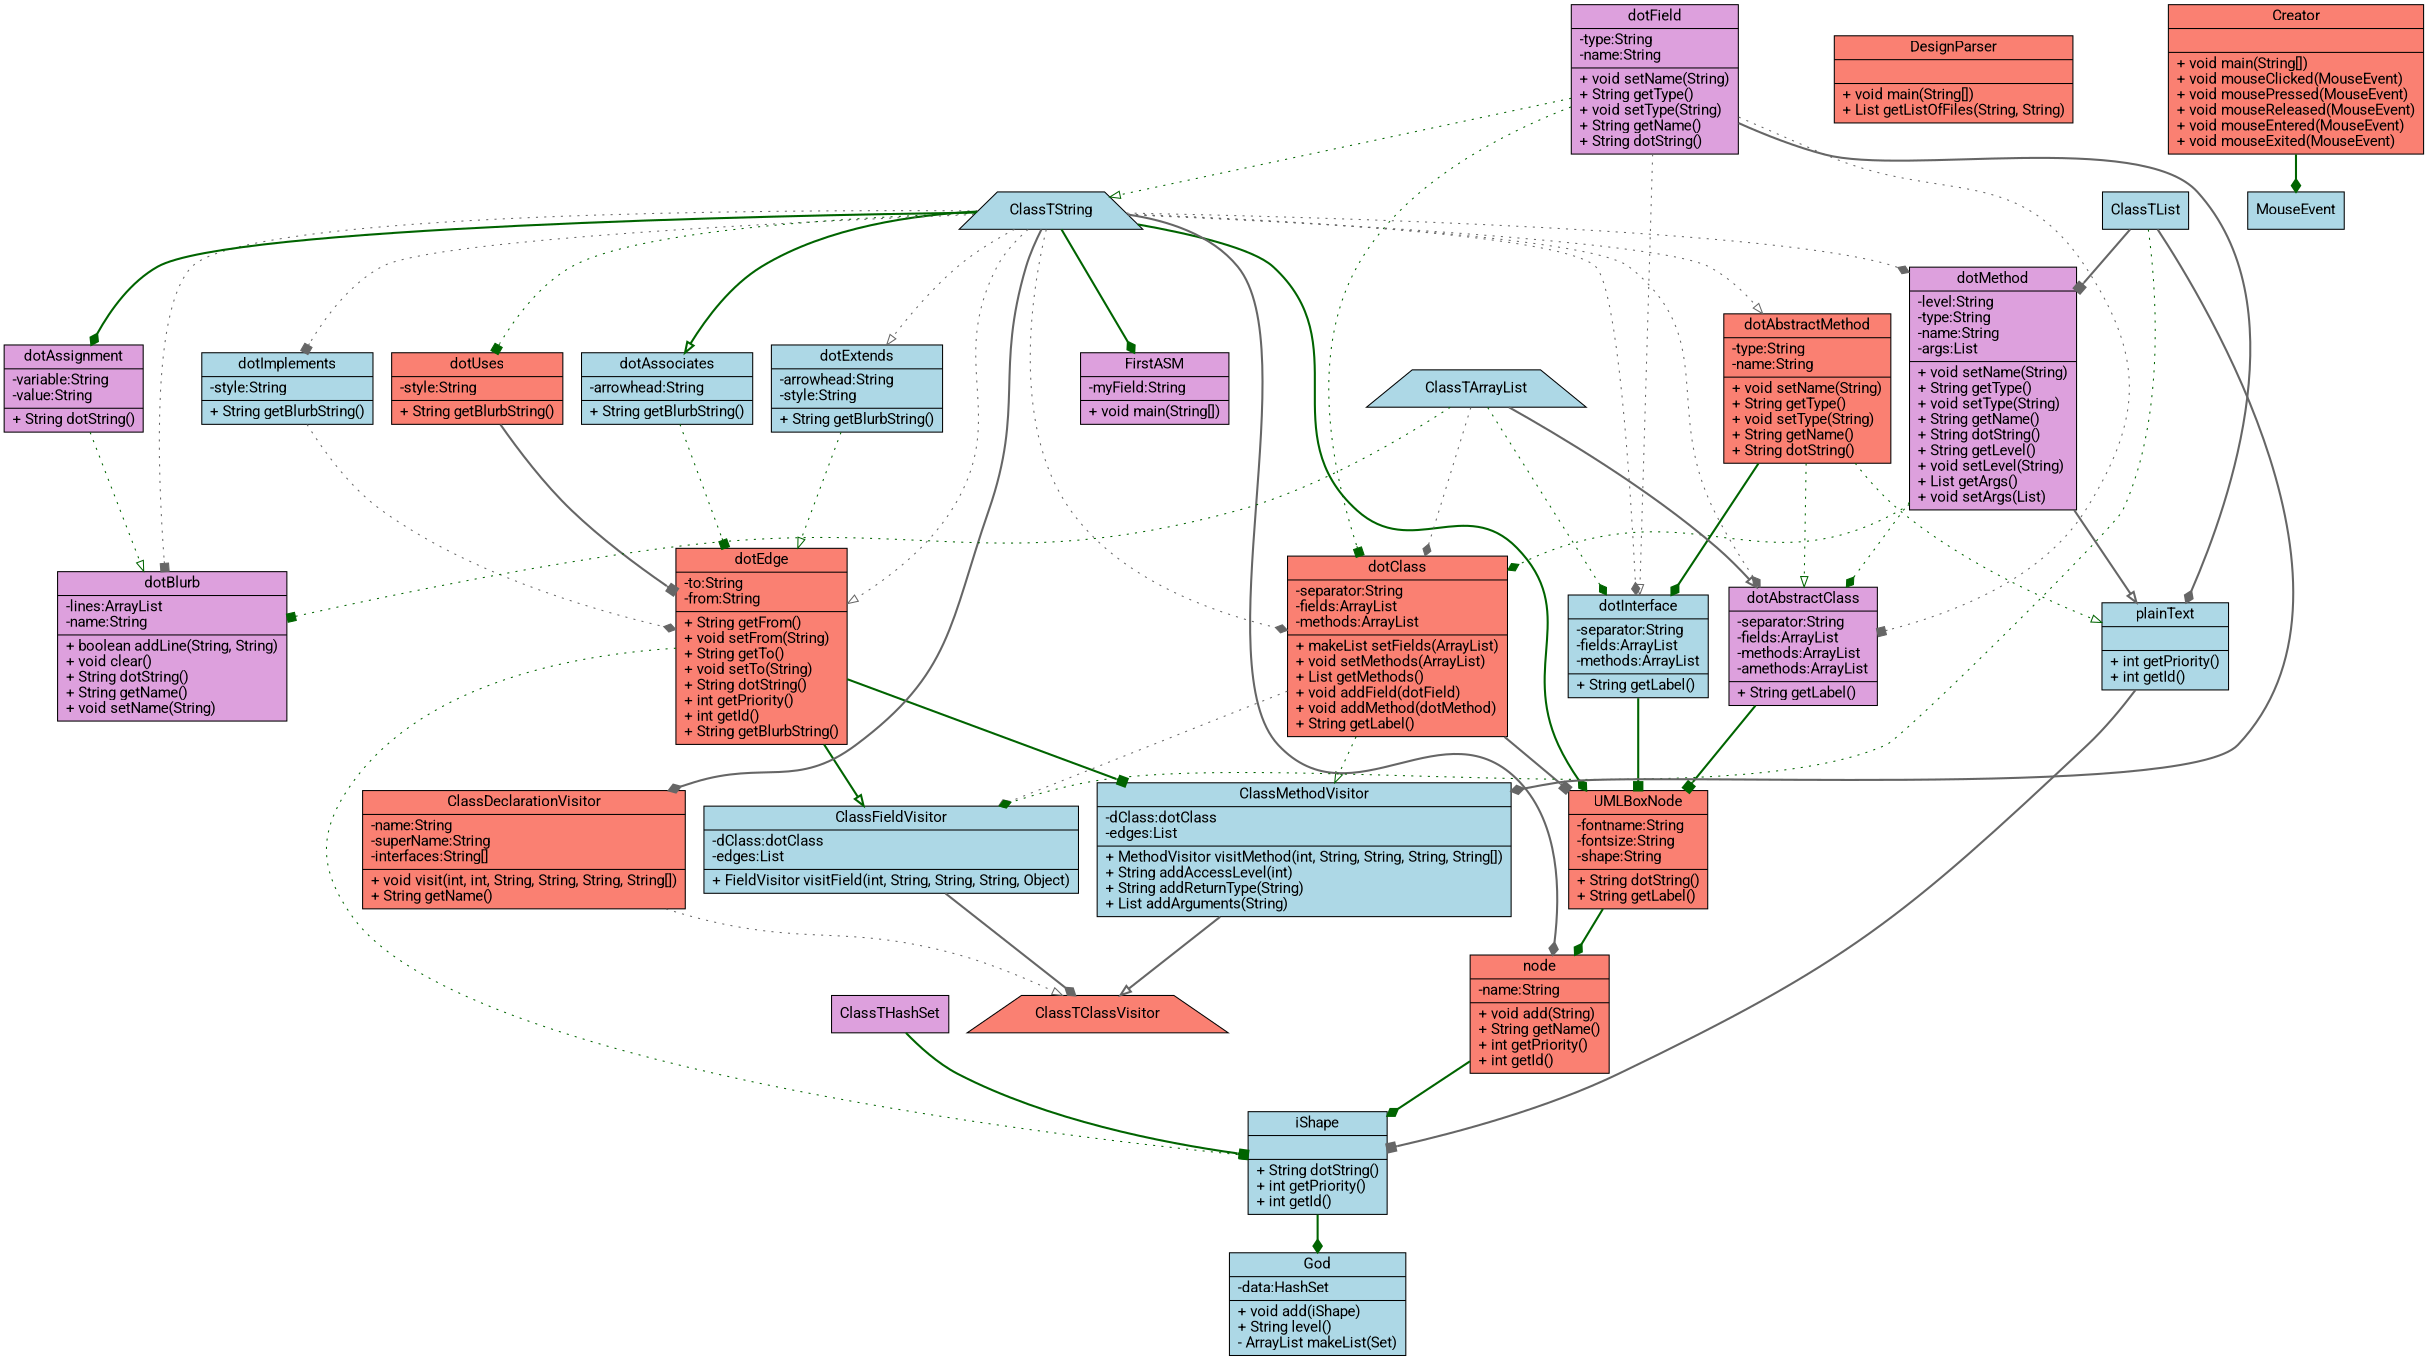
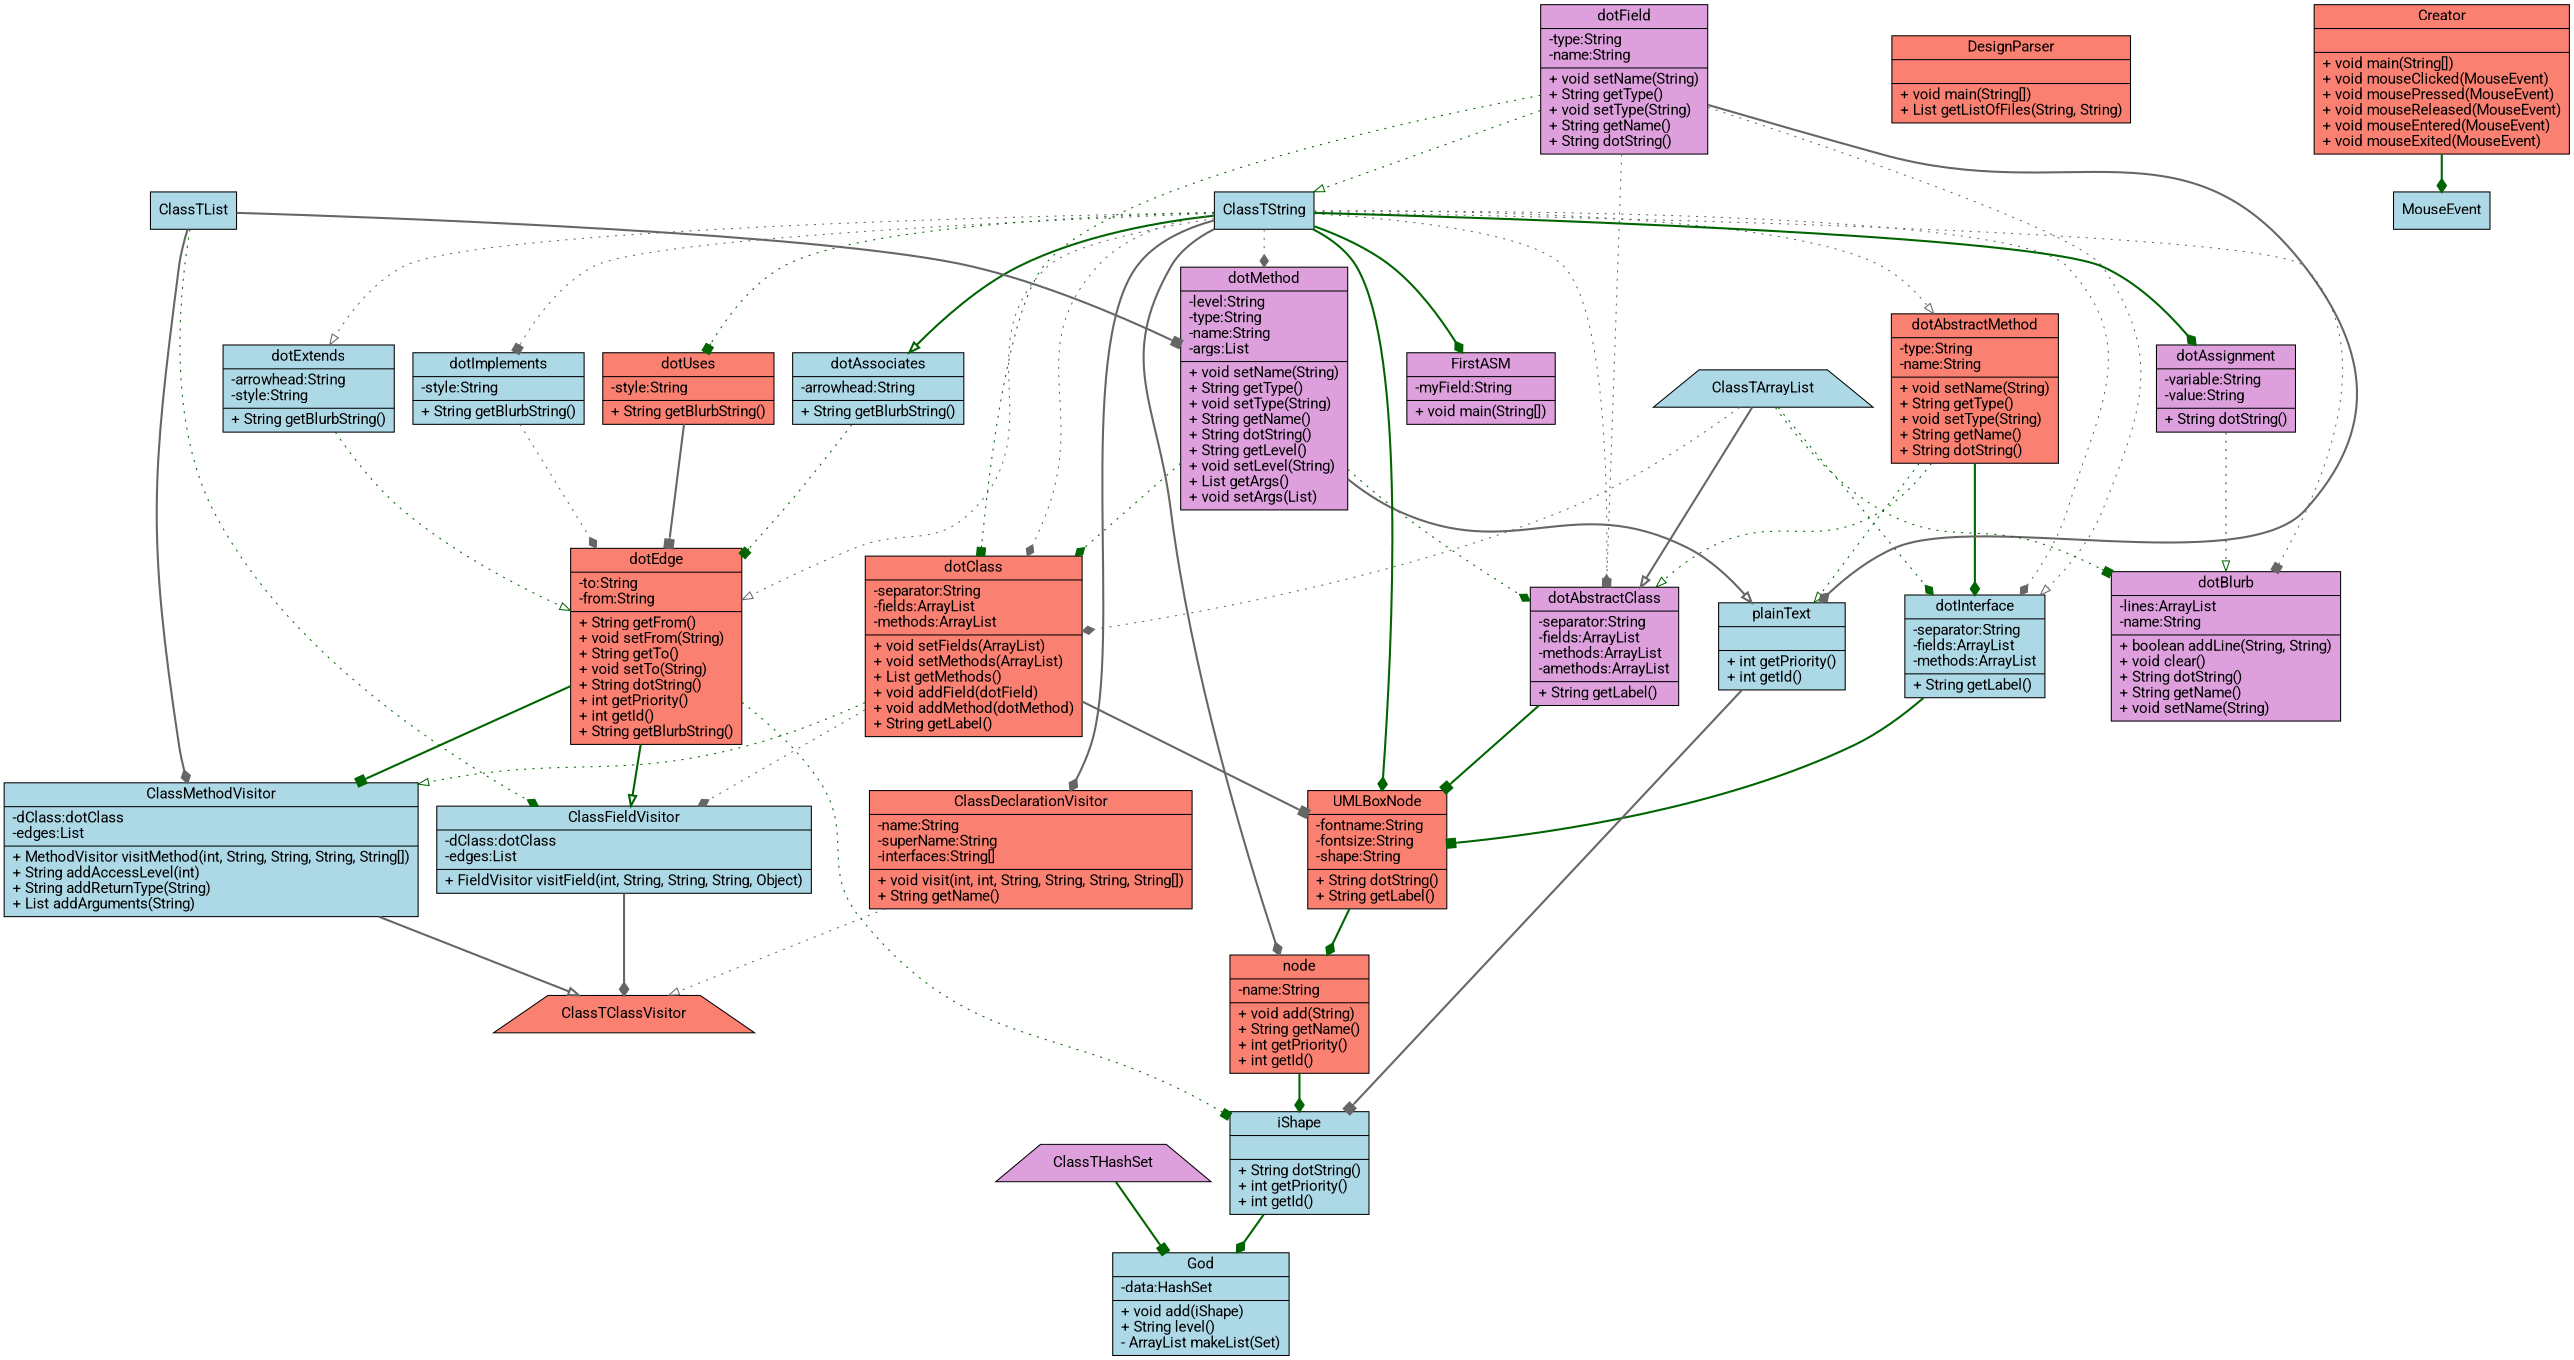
node "ClassTString": shape trapezium -> box
node "dotClass": text "+ makeList setFields(ArrayList)" -> "+ void setFields(ArrayList)"
node "ClassTHashSet": shape box -> trapezium
edge "ClassTHashSet" -> "iShape": now "ClassTHashSet" -> "God"
